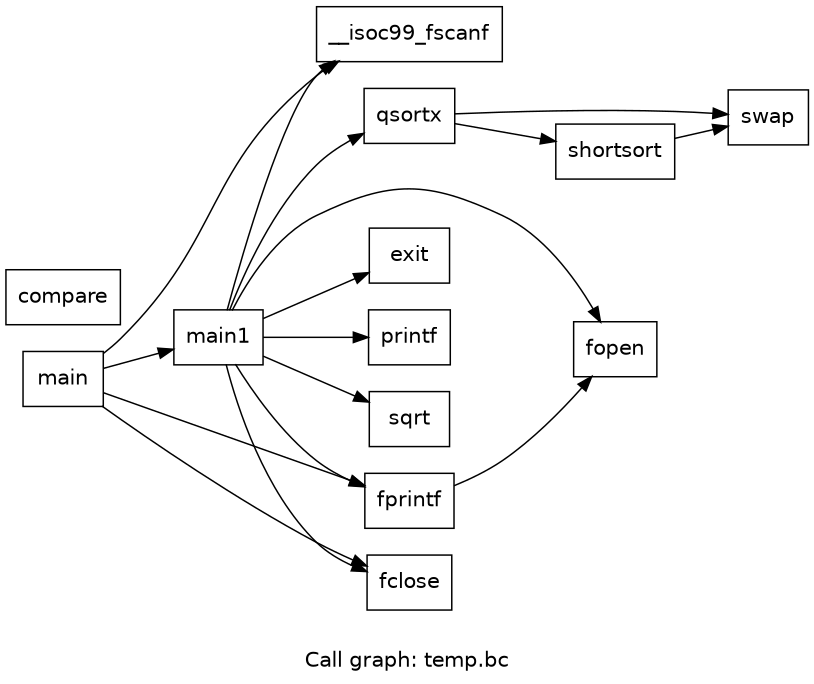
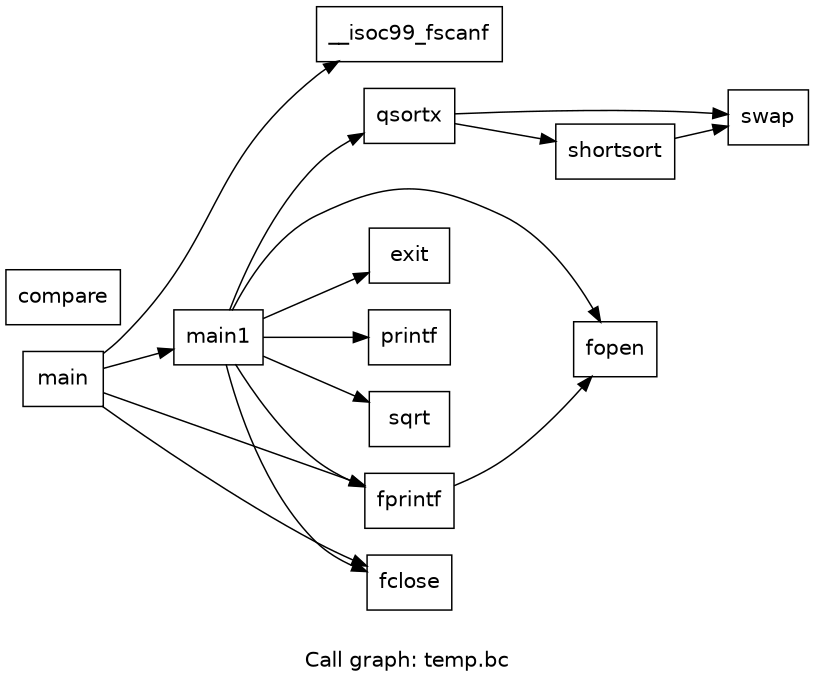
edge "main1" -> "__isoc99_fscanf": removed
